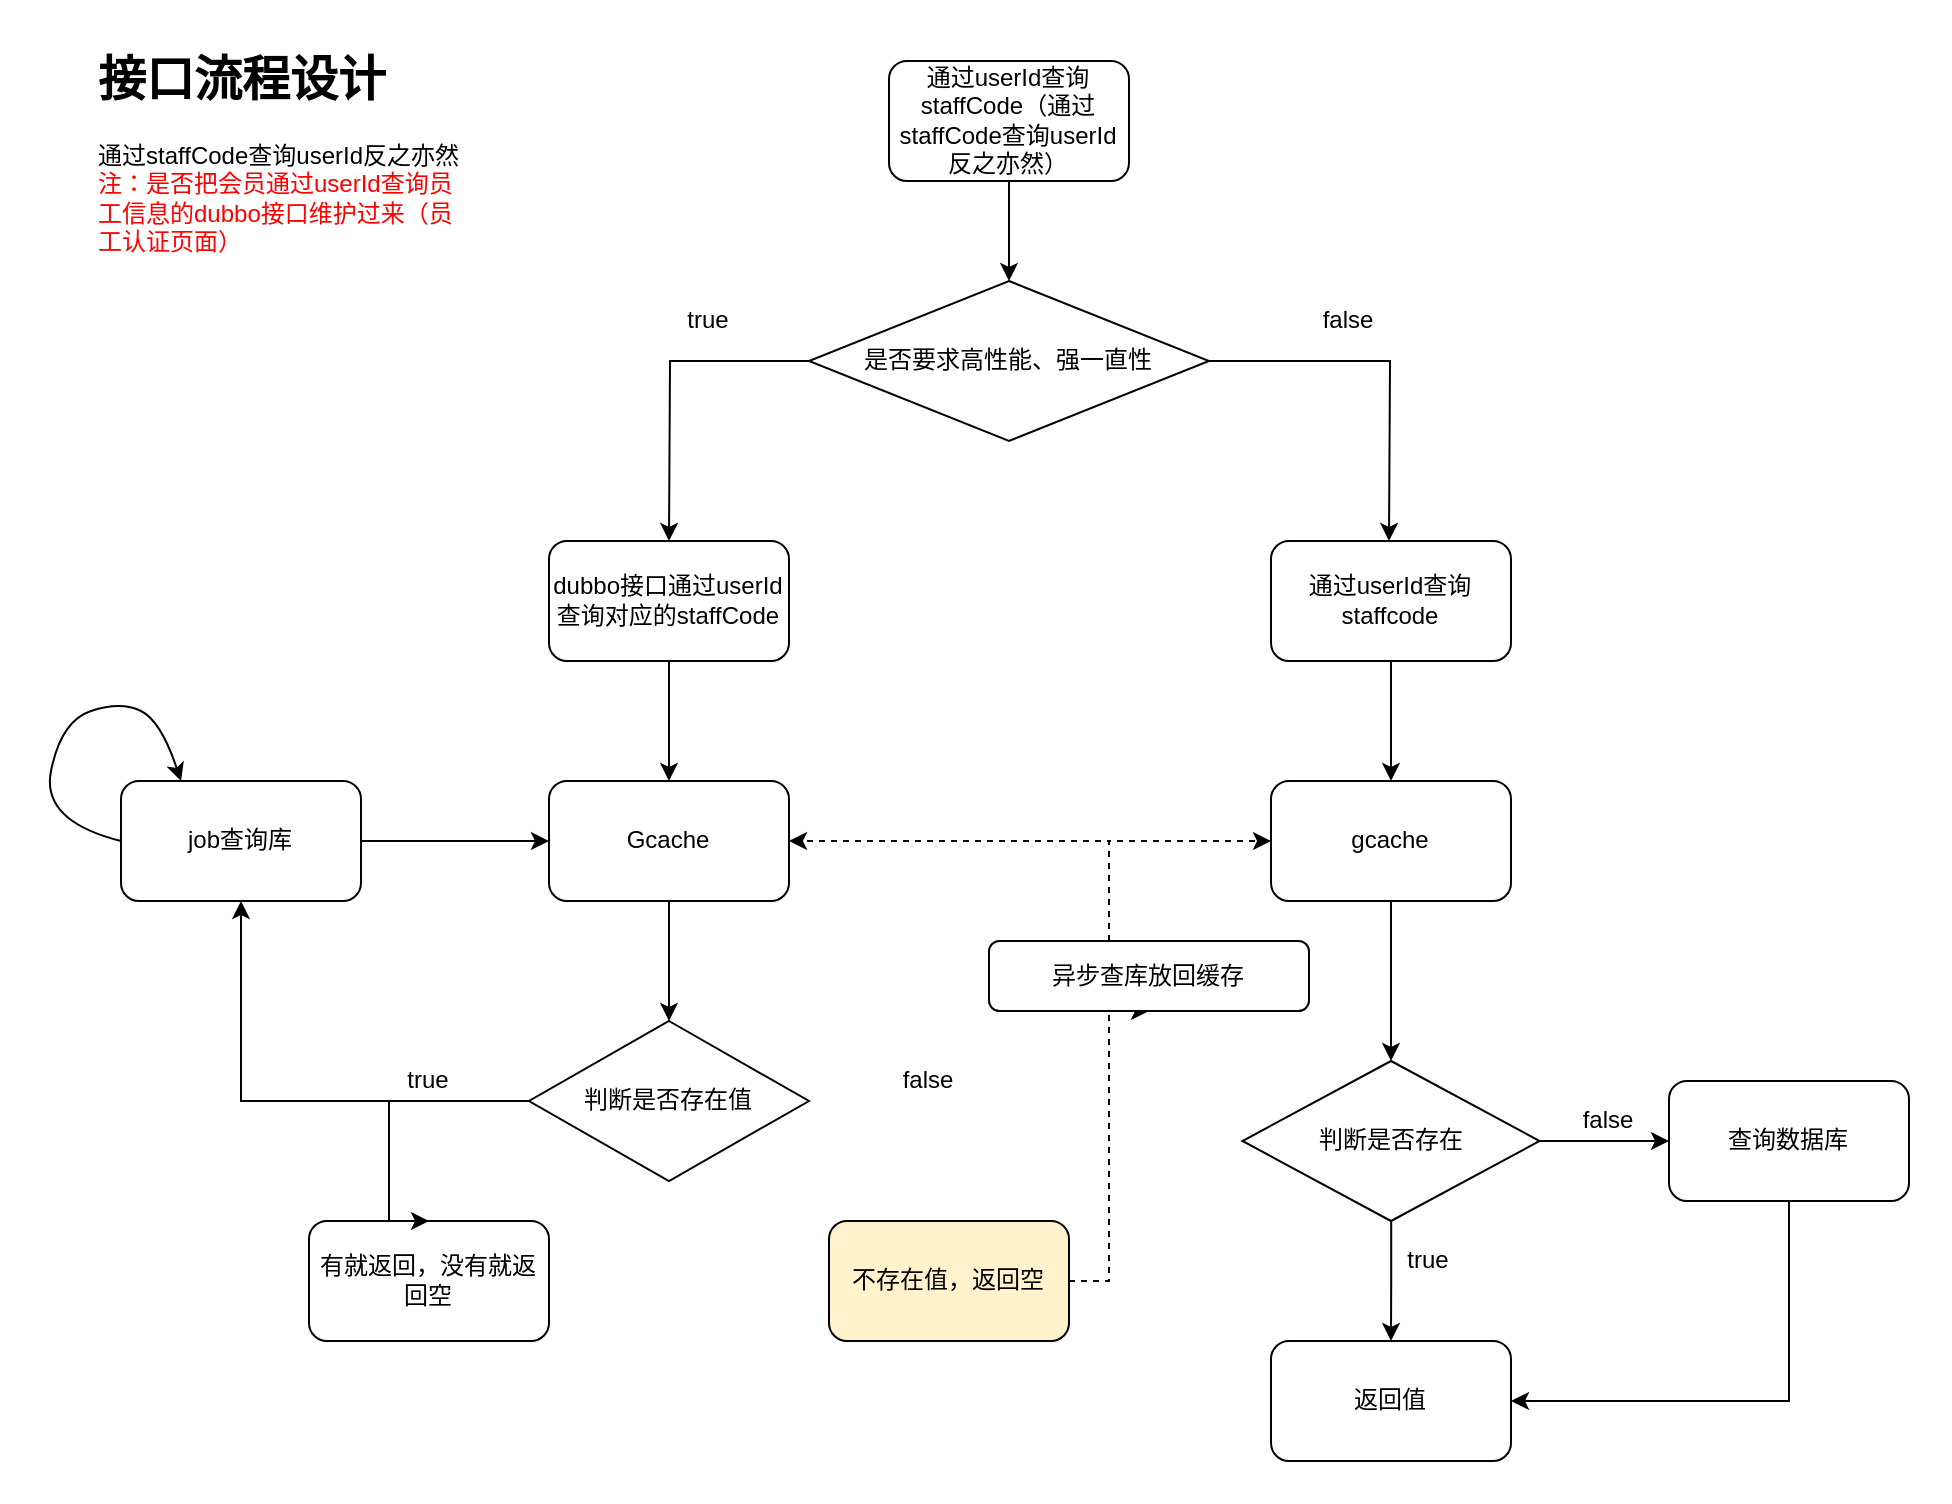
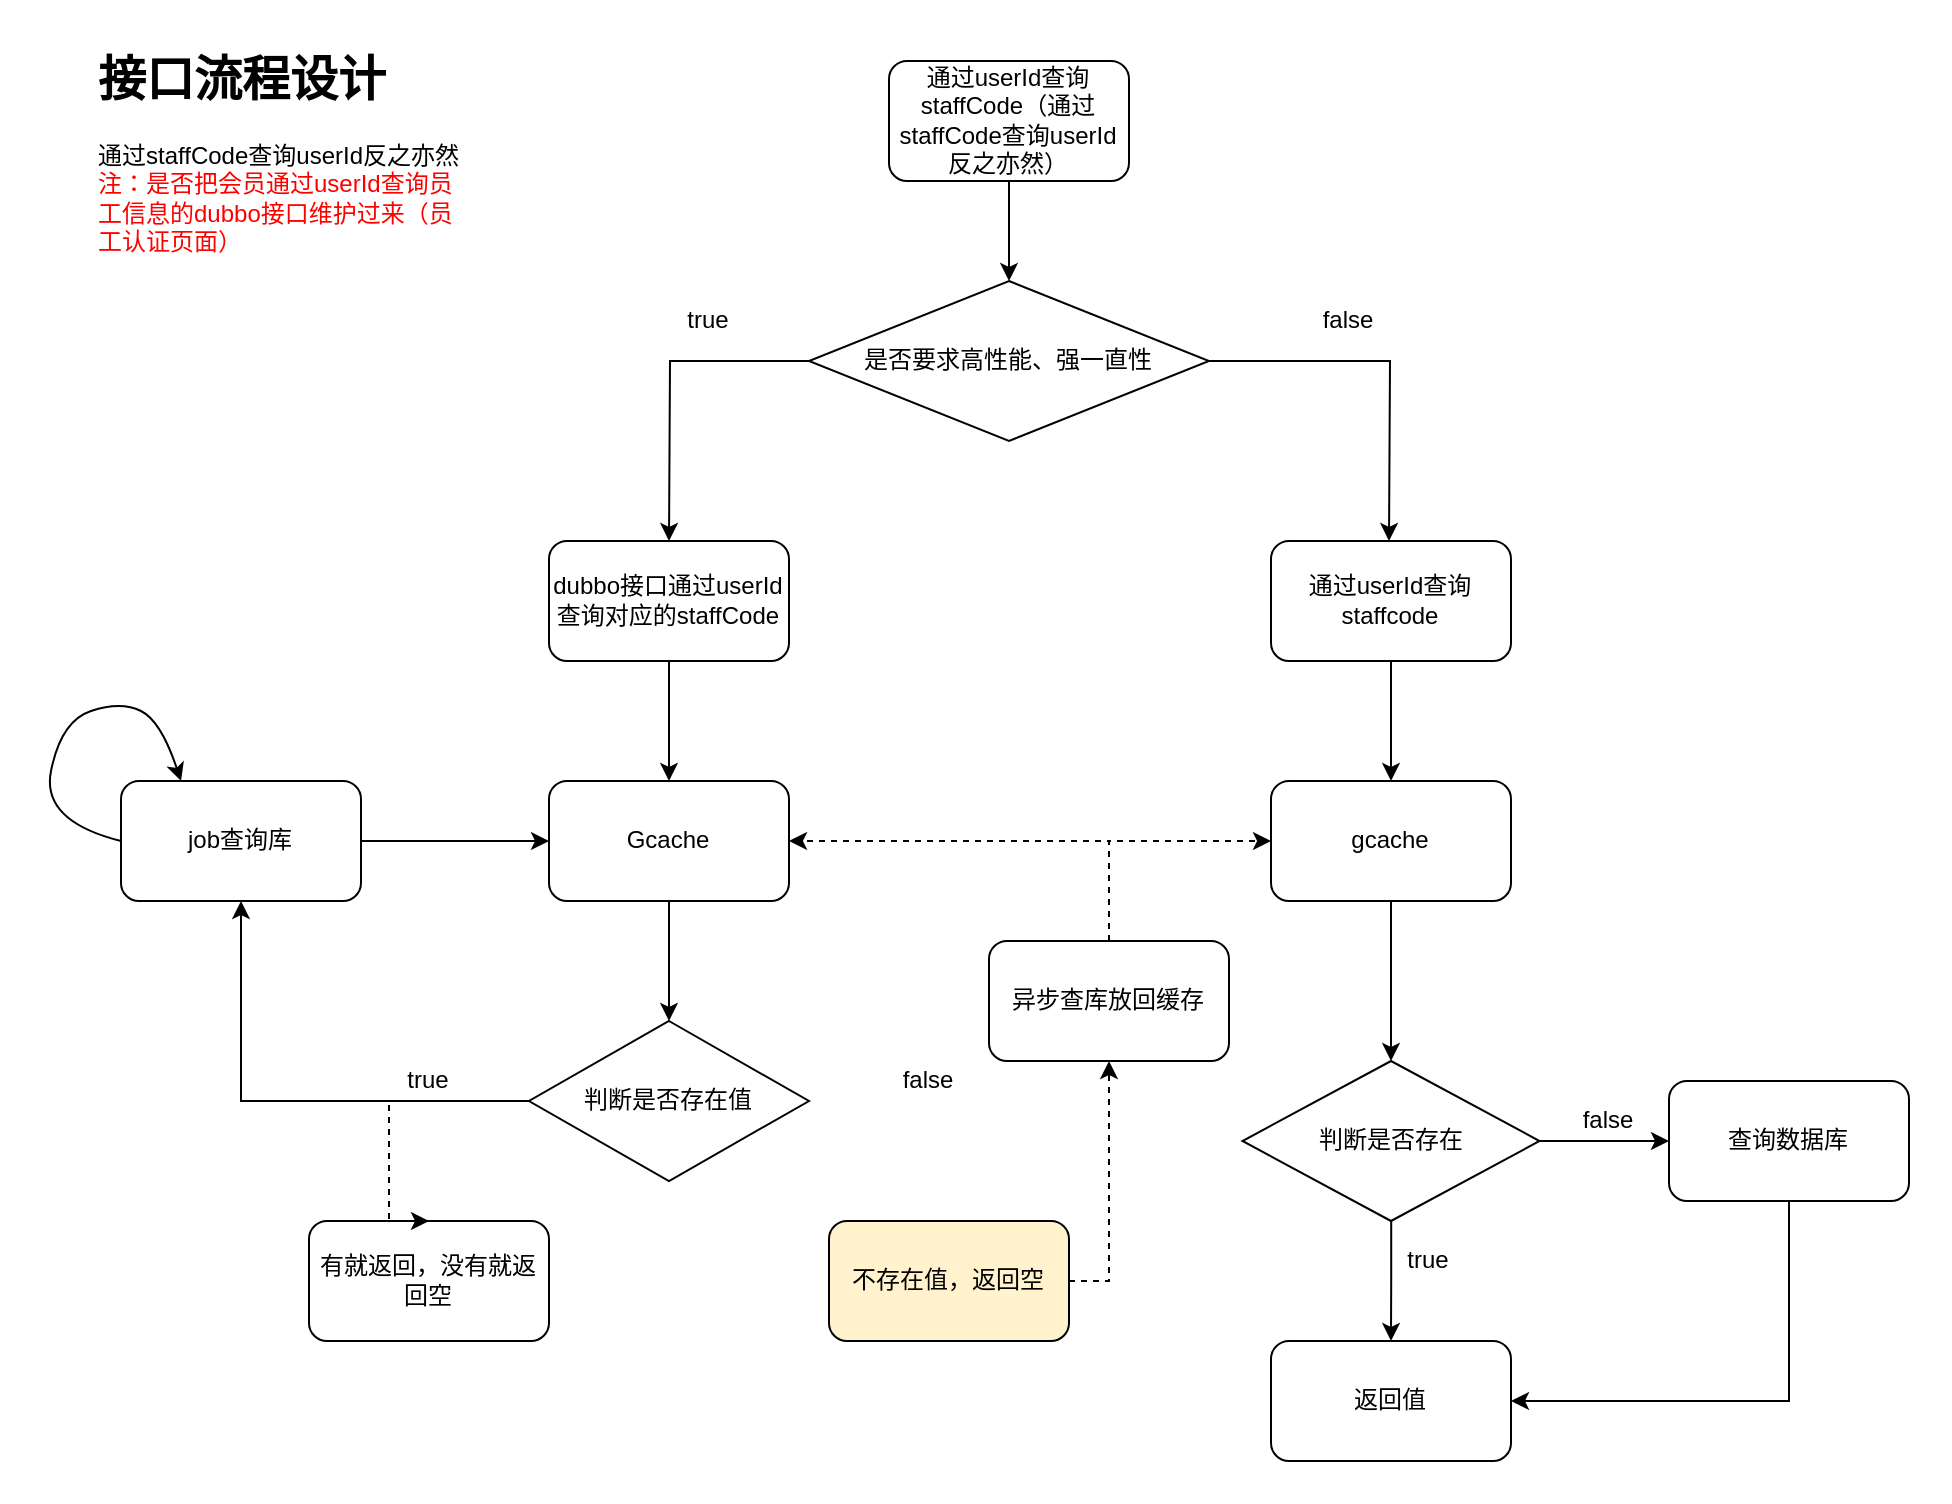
node "异步查库放回缓存": size 320x70 -> 240x120
edge "判断是否存在值" -> "有就返回，没有就返回空": style solid -> dashed
